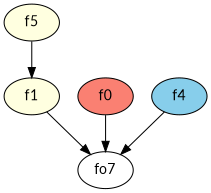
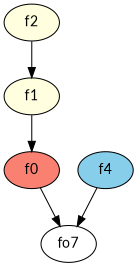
node "f5": label "f5" -> "f2"
edge "f1" -> "fo7": now "f1" -> "f0"
